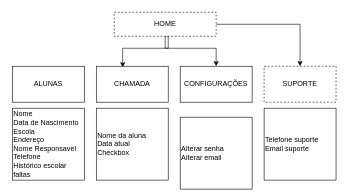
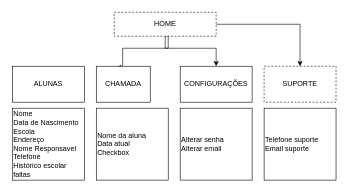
node "CHAMADA": size 72x36 -> 54x36
node "Alterar senha Alterar email": moved (216, 153) -> (216, 144)
